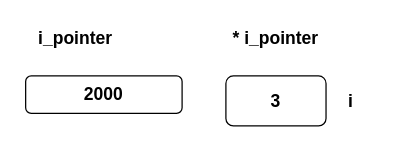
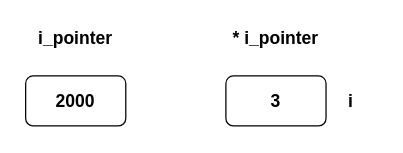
node "2000": size 156x38 -> 100x50
